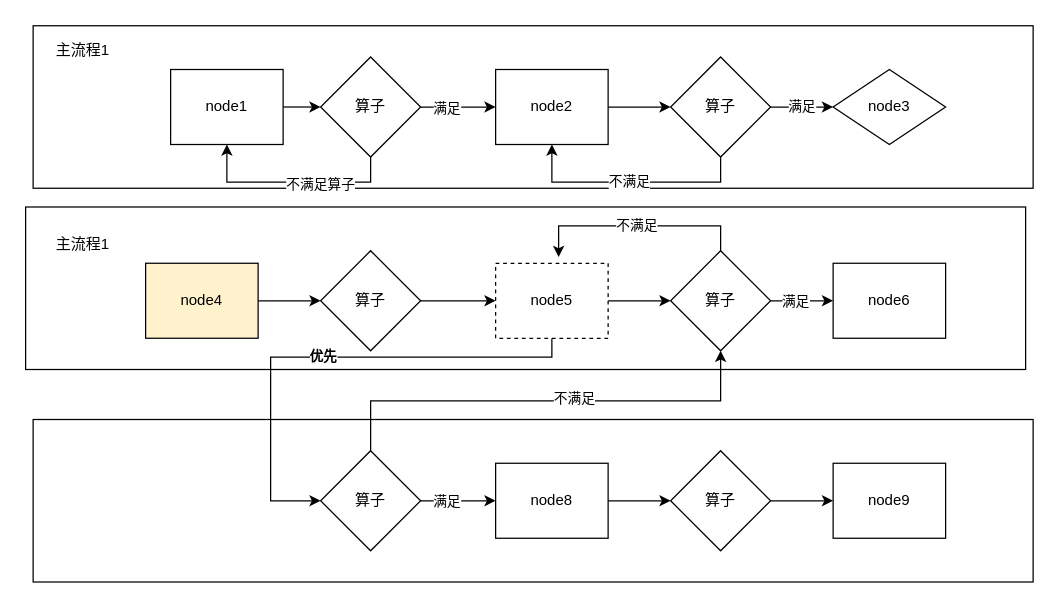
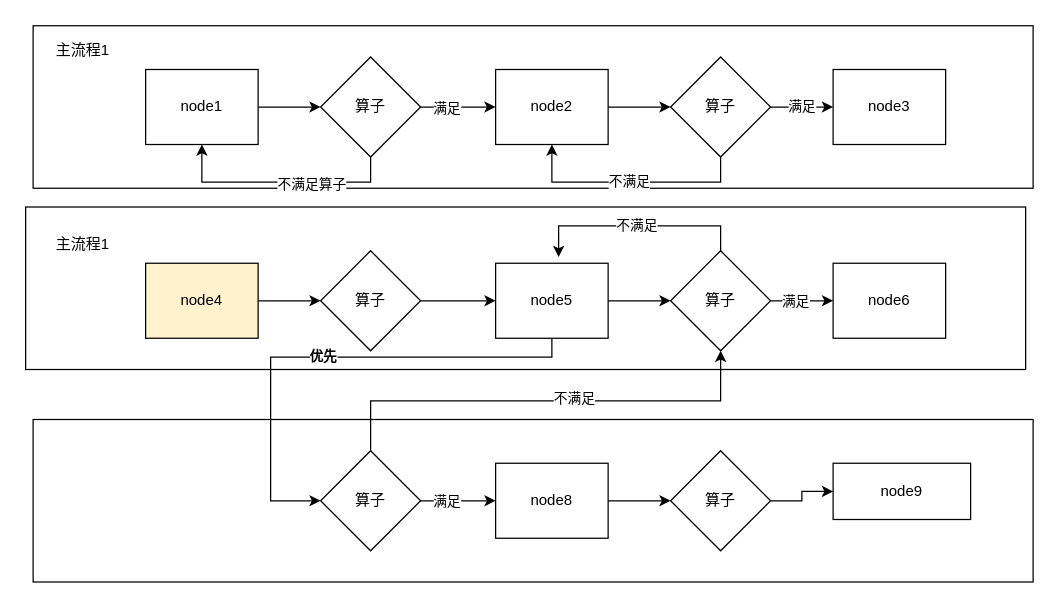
node "node1": moved (227, 107) -> (202, 107)
node "node3": shape diamond -> rectangle
node "node5": style dashed -> solid
node "node9": size 113x75 -> 138x56
